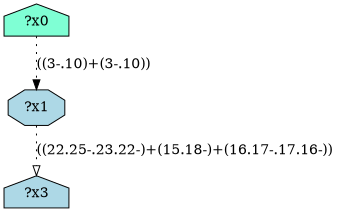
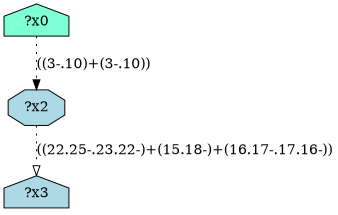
node "?x1": label "?x1" -> "?x2"
